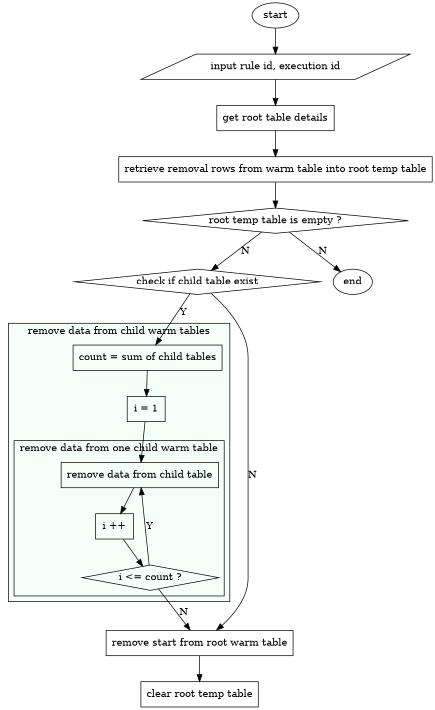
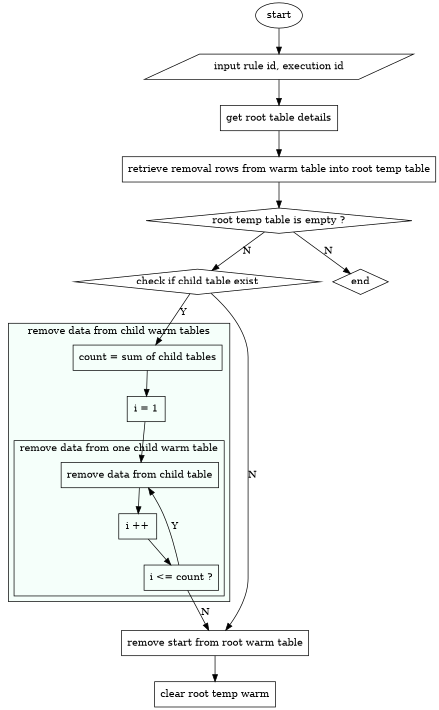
node "end": shape ellipse -> diamond
node "i <= count ?": shape diamond -> box
node "clear root temp table": label "clear root temp table" -> "clear root temp warm"
